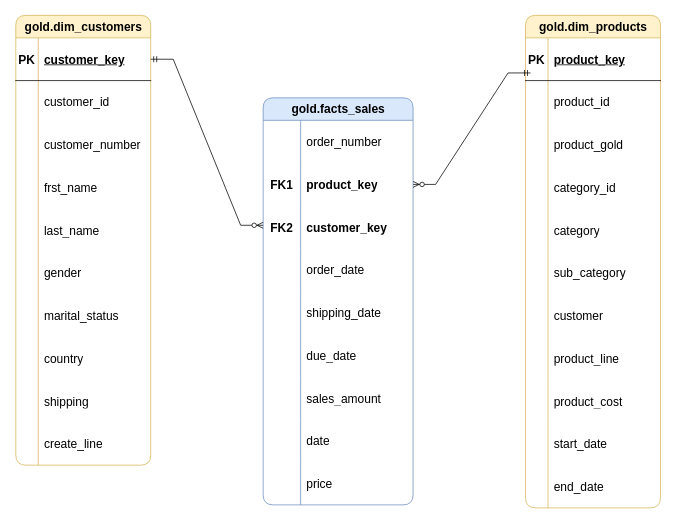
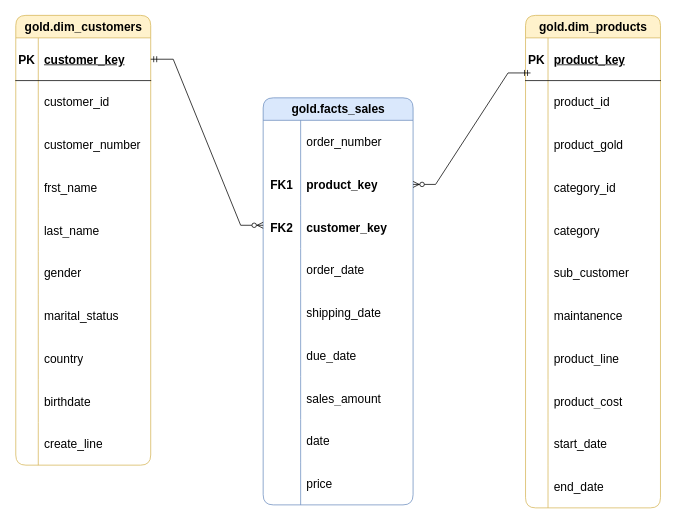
node "sub_category": label "sub_category" -> "sub_customer"
node "customer": label "customer" -> "maintanence"
node "shipping": label "shipping" -> "birthdate"
